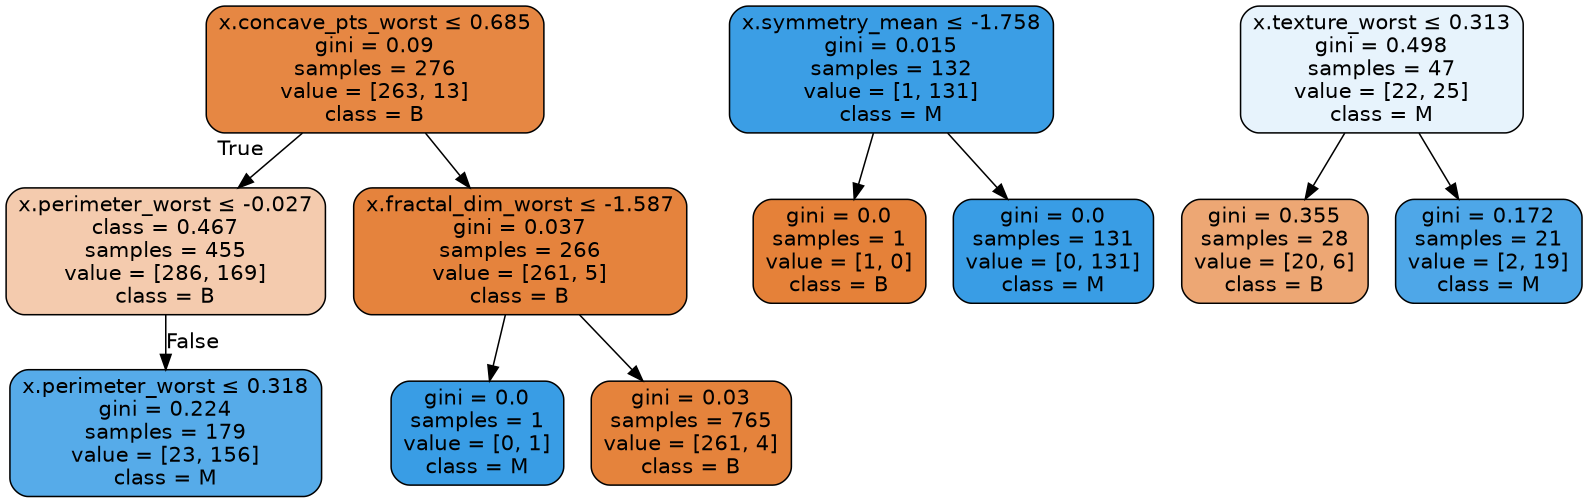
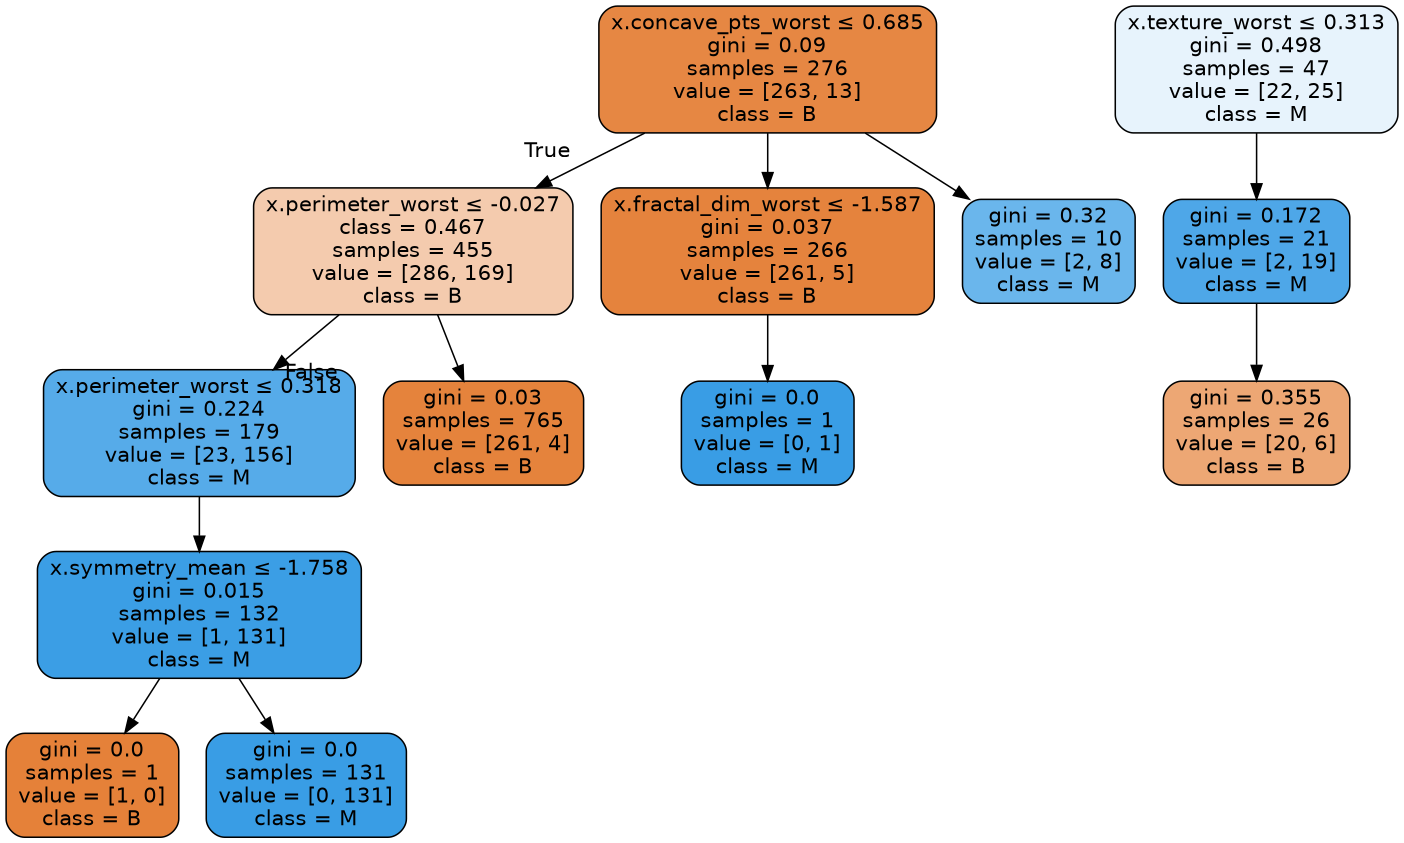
edge "x.texture_worst ≤ 0.313" -> "gini = 0.355": now "gini = 0.172" -> "gini = 0.355"
node "gini = 0.355": text "samples = 28" -> "samples = 26"
node "gini = 0.32": added
edge "x.fractal_dim_worst ≤ -1.587" -> "gini = 0.03": now "x.perimeter_worst ≤ -0.027" -> "gini = 0.03"
edge "x.perimeter_worst ≤ 0.318" -> "x.symmetry_mean ≤ -1.758": added
